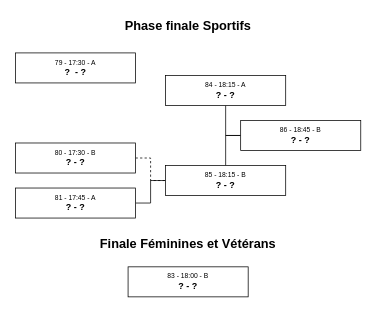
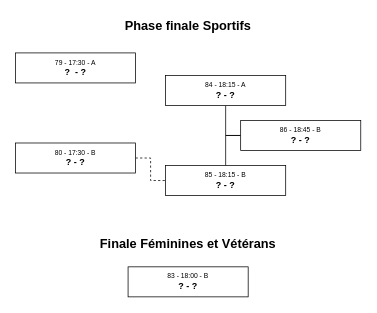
edge "85 - 18:15 - B ? - ?" -- "81 - 17:45 - A ? - ?": removed
node "81 - 17:45 - A ? - ?": removed
